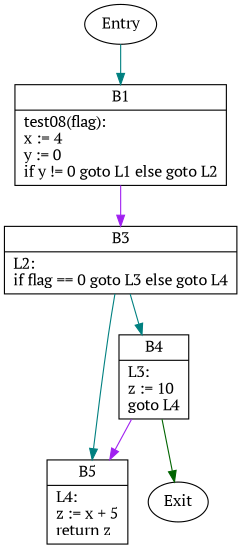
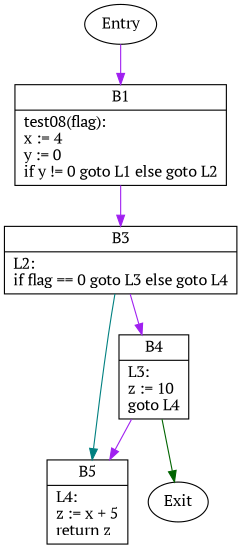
edge "Entry" -> "B1": color teal -> purple
edge "B3" -> "B4": color teal -> purple
